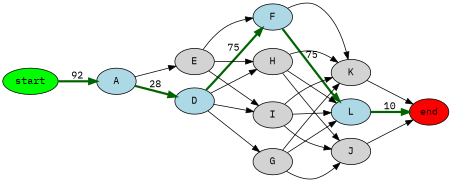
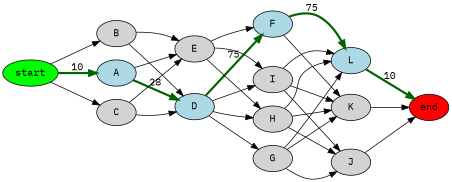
node "B": added
edge "start" -- "A": label "92" -> "10"
node "C": added
